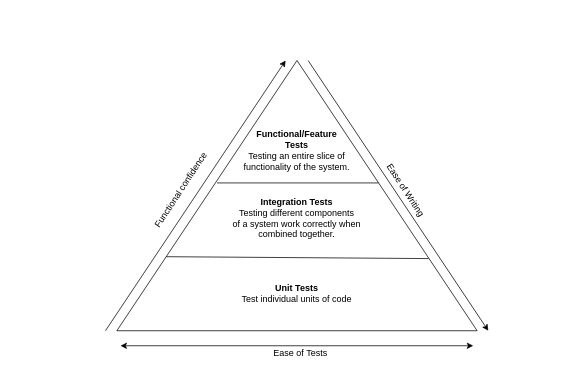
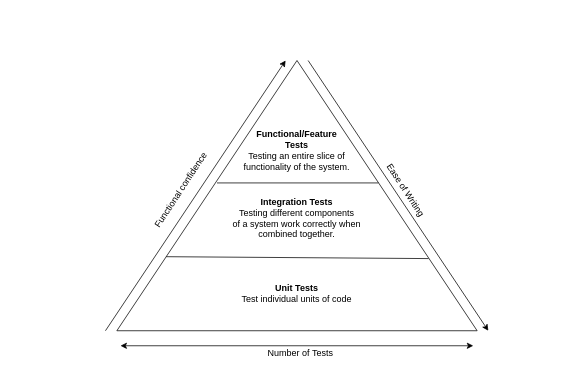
node "Ease of Tests": label "Ease of Tests" -> "Number of Tests"
